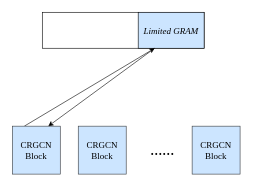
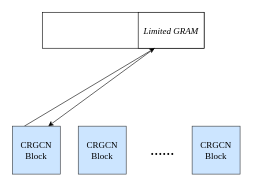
node "Limited GRAM": fillcolor #cce5ff -> #ffffff
